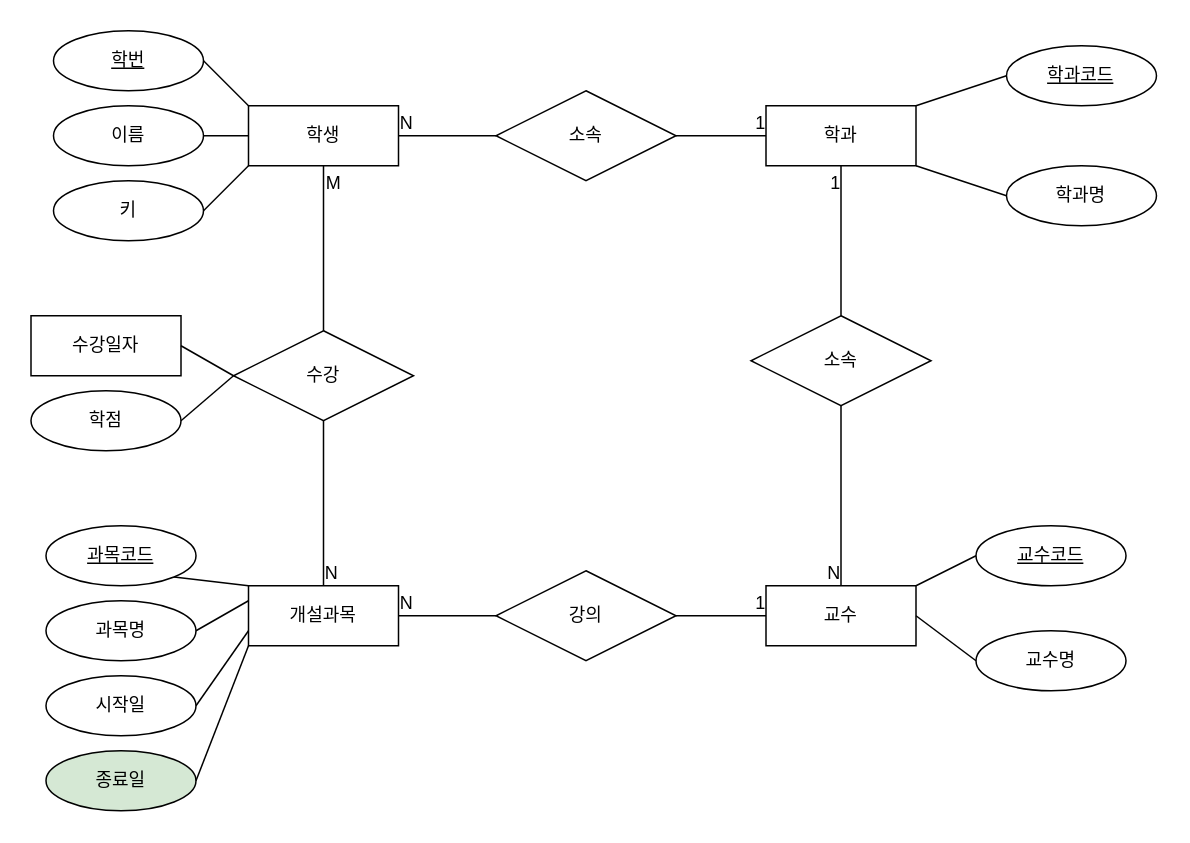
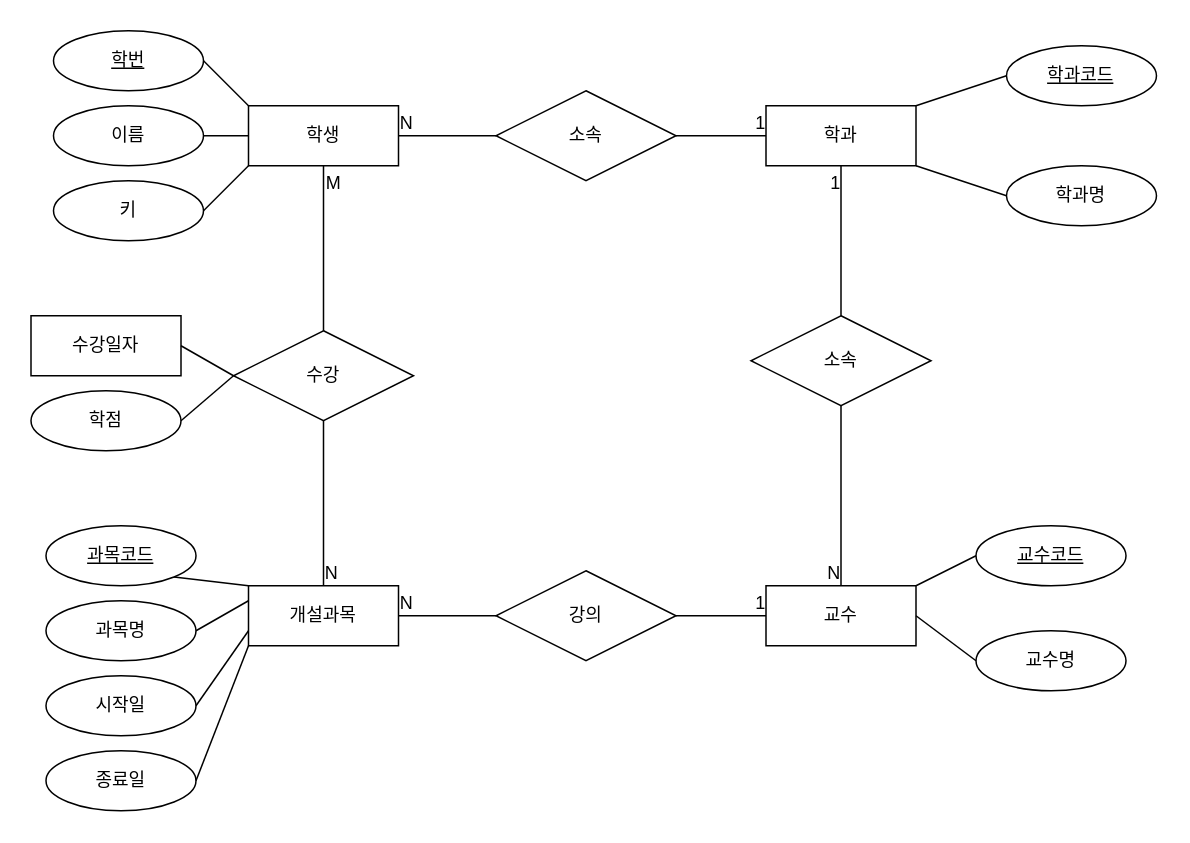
node "종료일": fillcolor #d5e8d4 -> #ffffff
